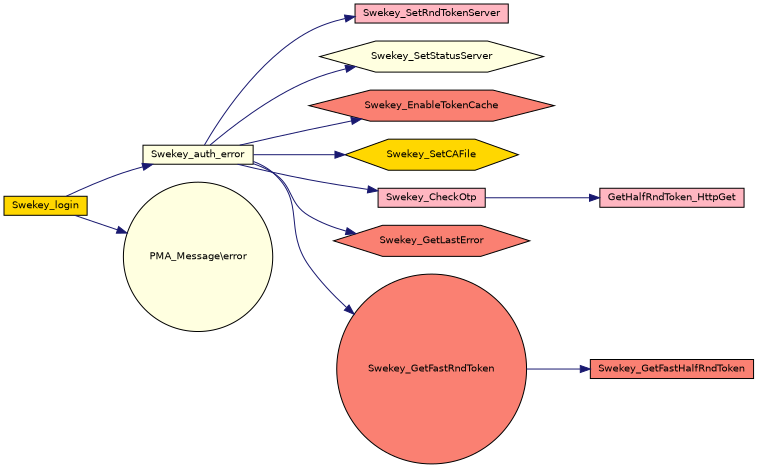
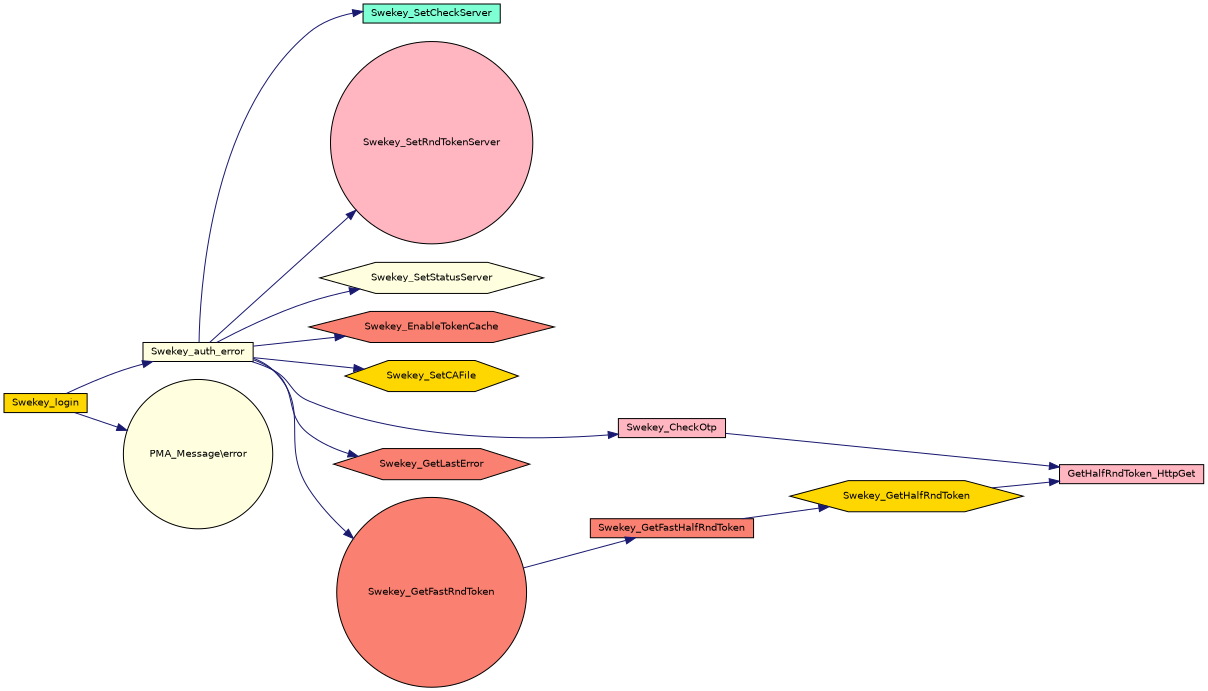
node "Swekey_SetRndTokenServer": shape box -> circle
node "Swekey_SetCheckServer": added
node "Swekey_GetHalfRndToken": added
